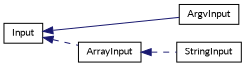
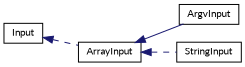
edge "ArgvInput" -> "Input": now "ArgvInput" -> "ArrayInput"
